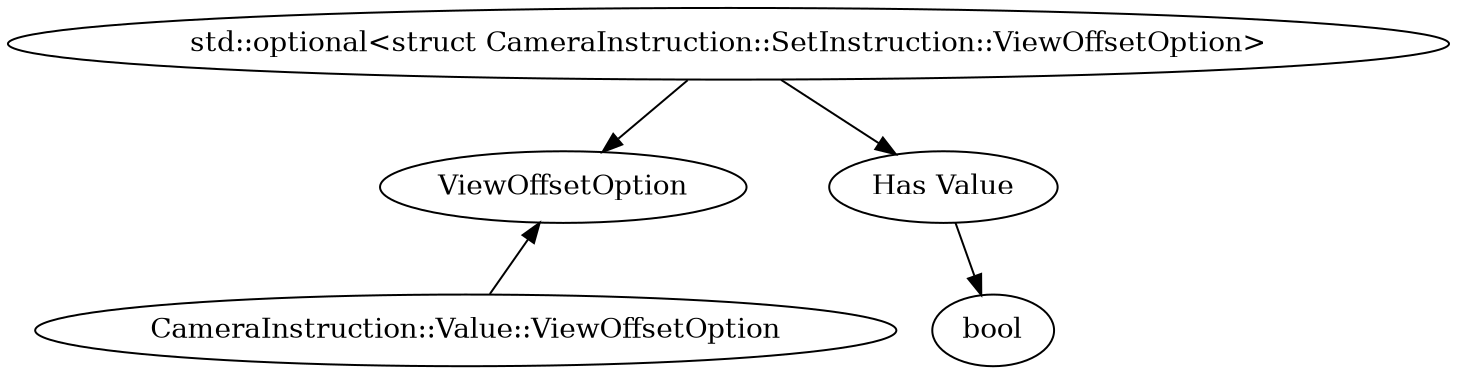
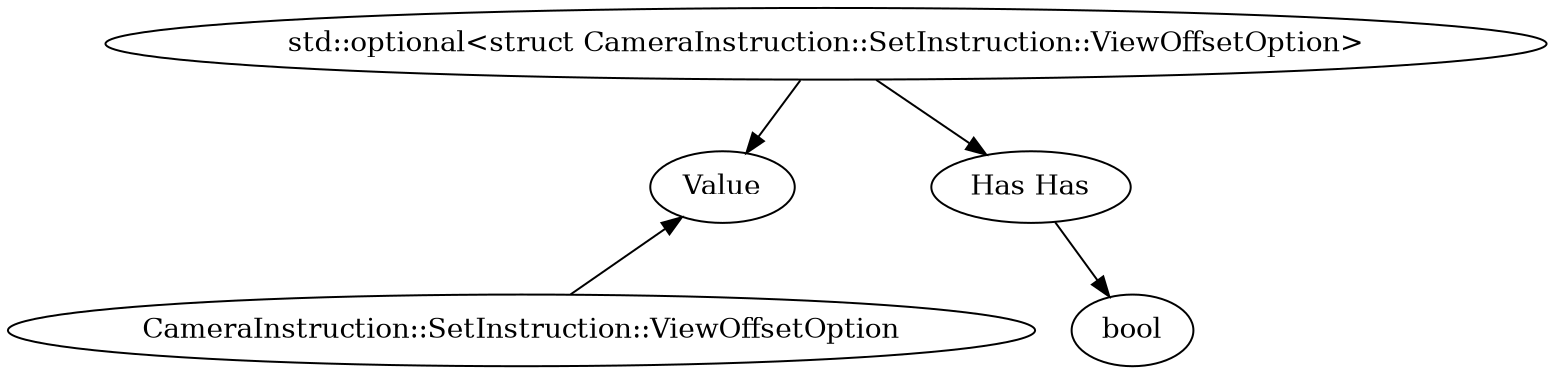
node "ViewOffsetOption": label "ViewOffsetOption" -> "Value"
node "Has Value": label "Has Value" -> "Has Has"
node "CameraInstruction::Value::ViewOffsetOption": label "CameraInstruction::Value::ViewOffsetOption" -> "CameraInstruction::SetInstruction::ViewOffsetOption"
